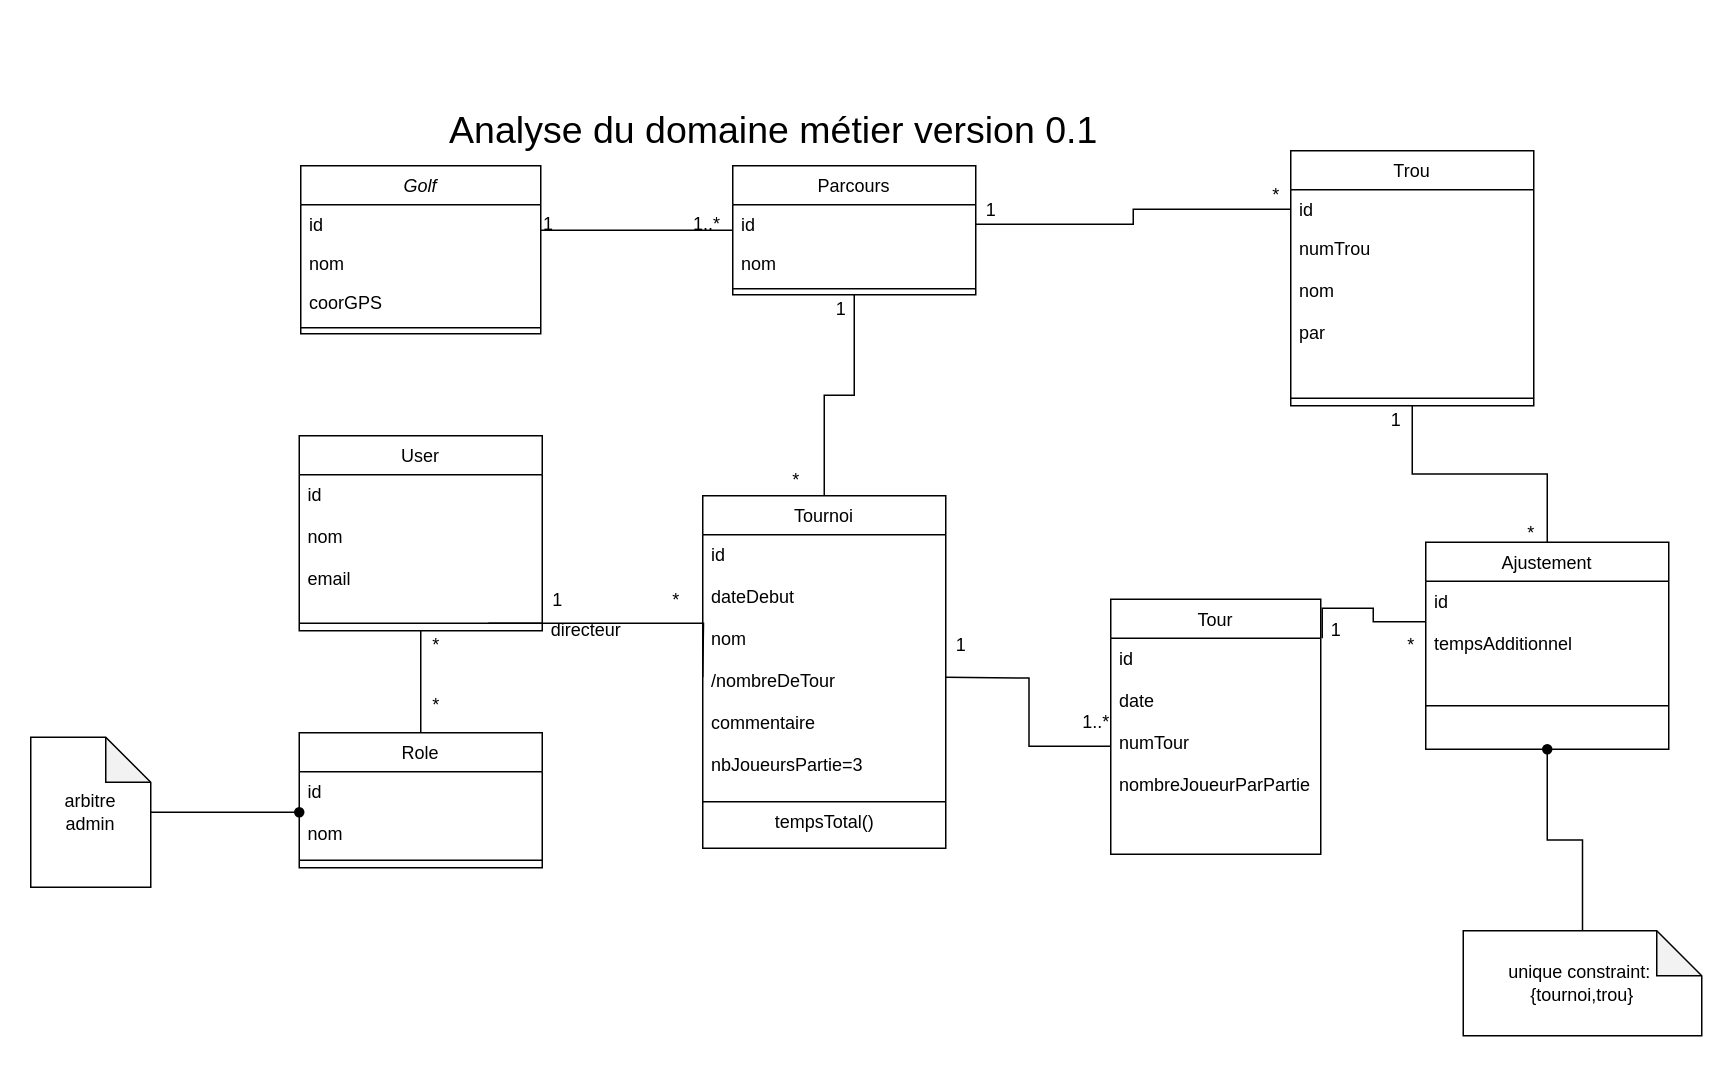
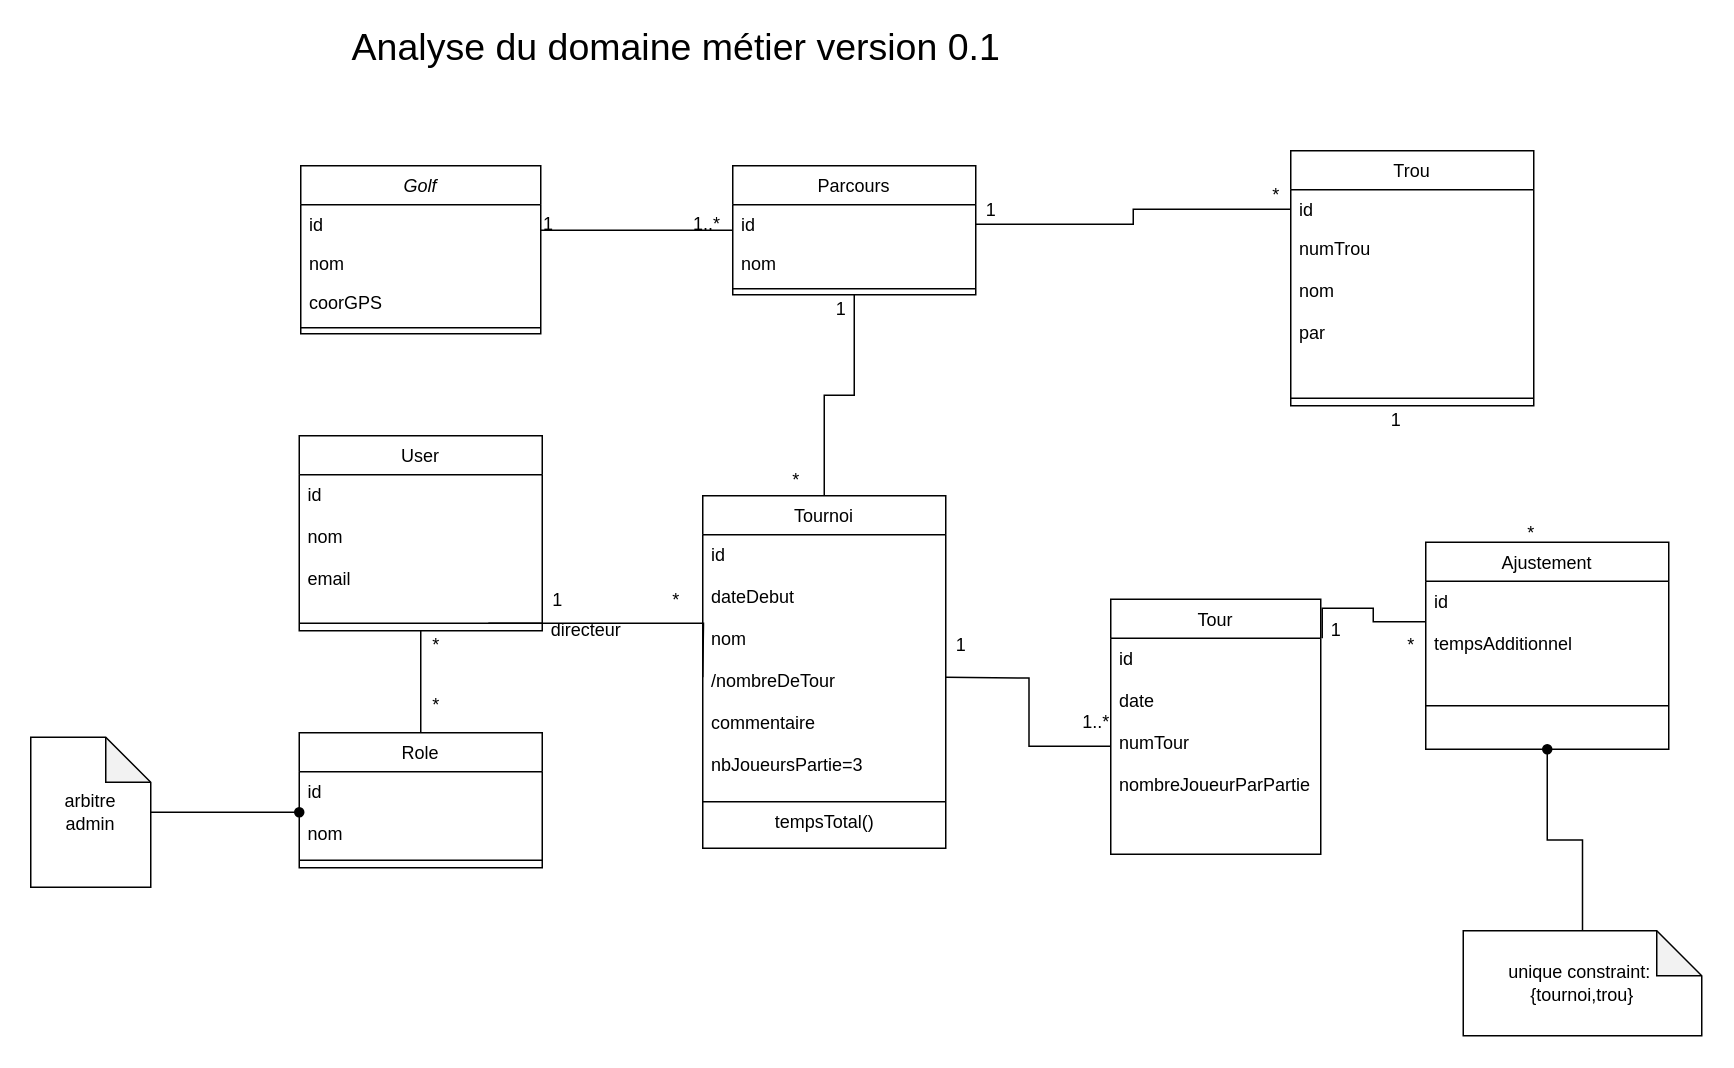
node "Analyse du domaine métier version 0.1": moved (773, 128) -> (676, 46)
edge "Trou" -- "Ajustement": removed
